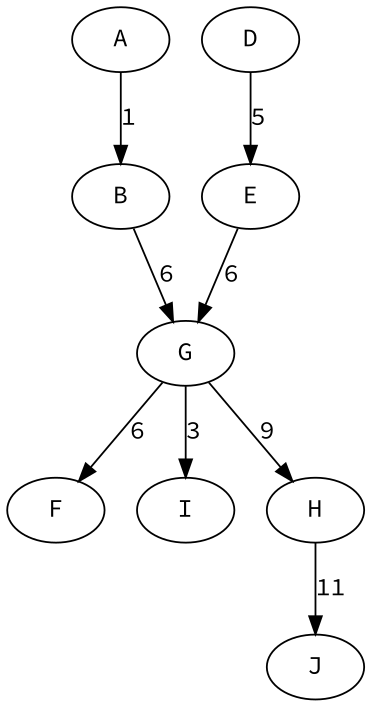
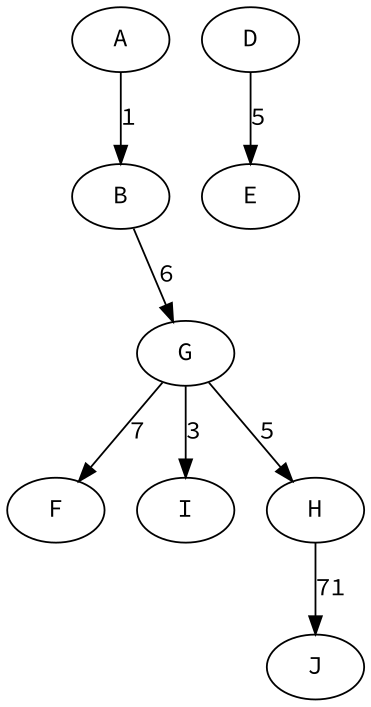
edge "E" -> "G": removed, label "6"
edge "G" -> "F": label "6" -> "7"
edge "G" -> "H": label "9" -> "5"
edge "H" -> "J": label "11" -> "71"
